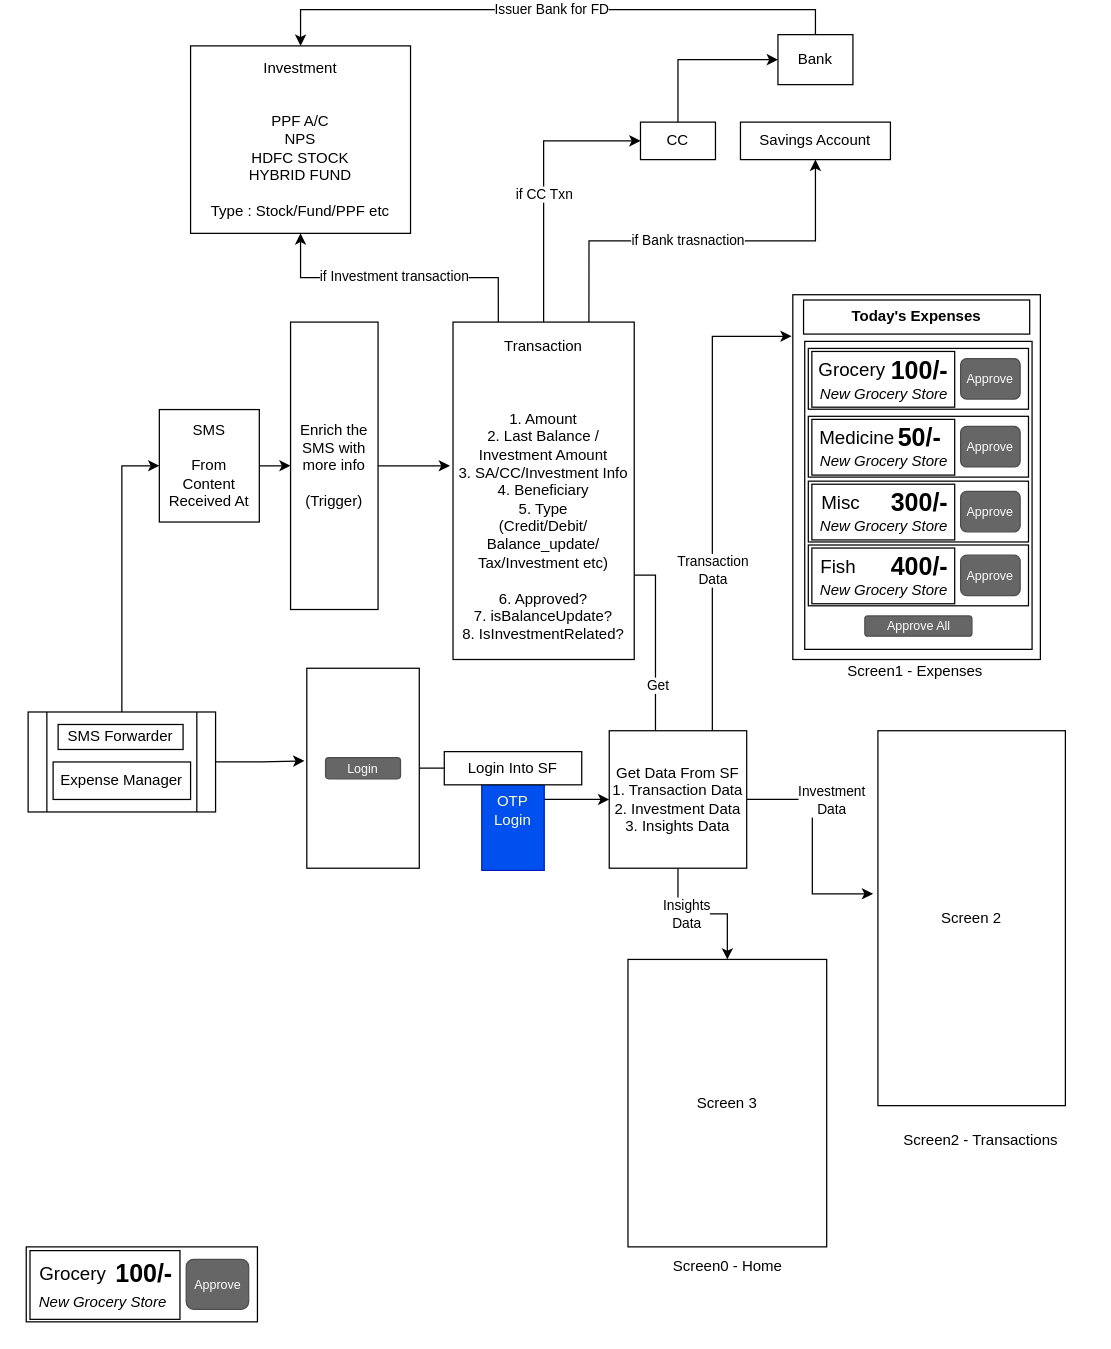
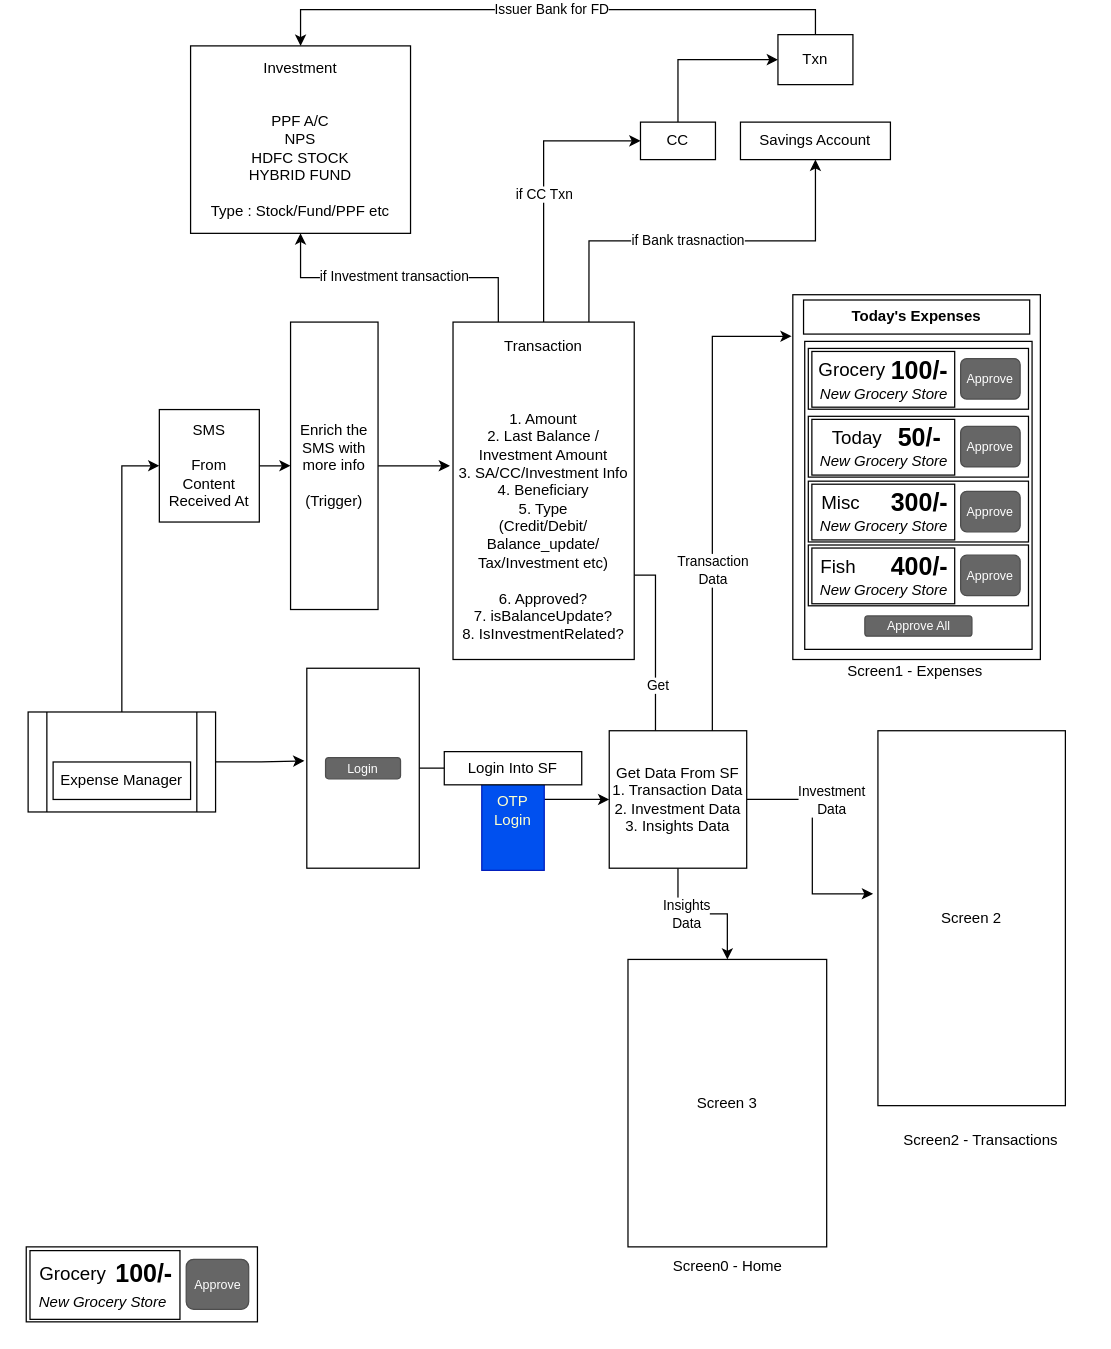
node "Bank": label "Bank" -> "Txn"
node "Medicine": label "Medicine" -> "Today"
node "SMS Forwarder": removed
